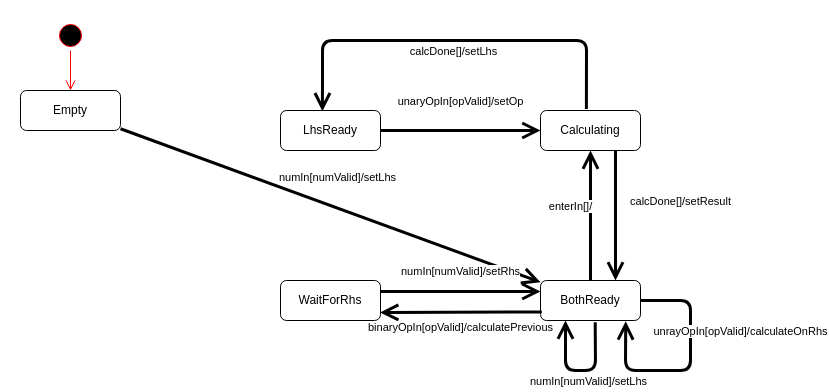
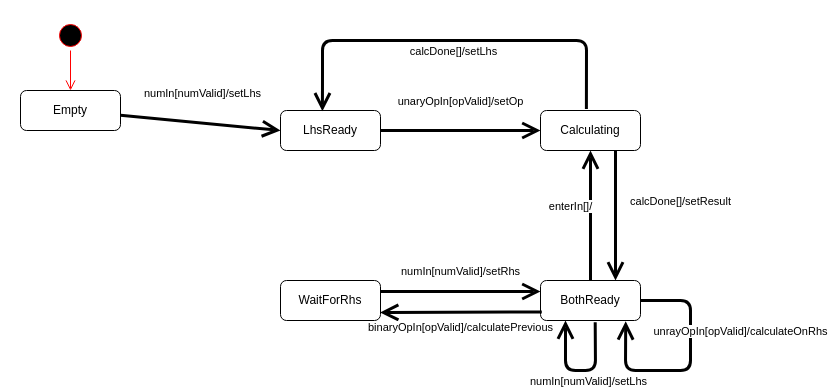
edge "Empty" -> "BothReady": now "Empty" -> "LhsReady"
